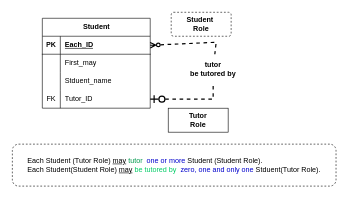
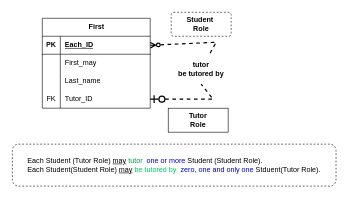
node "Student": label "Student" -> "First"
node "tutor be tutored by": moved (213, 69) -> (201, 69)
node "Stduent_name": label "Stduent_name" -> "Last_name"
